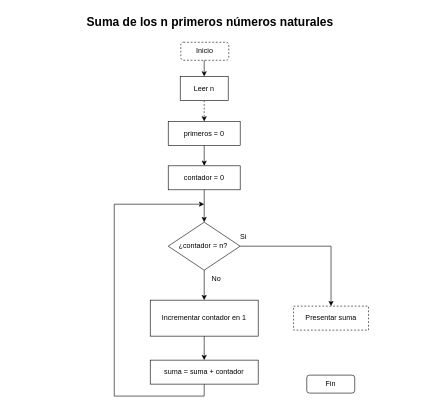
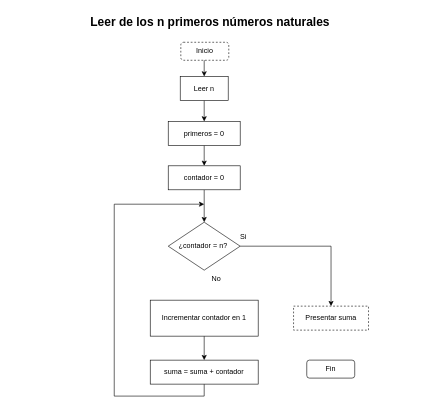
node "Suma de los n primeros números naturales": label "Suma de los n primeros números naturales" -> "Leer de los n primeros números naturales"
edge "Leer n" -> "primeros = 0": style dashed -> solid
edge "¿contador = n?" -> "Incrementar contador en 1": removed
node "Fin": moved (331, 384) -> (331, 369)
